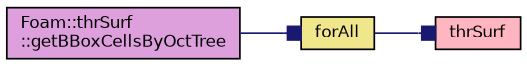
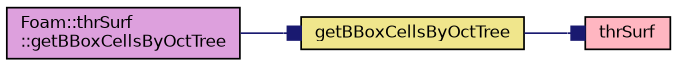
node "forAll": label "forAll" -> "getBBoxCellsByOctTree"
